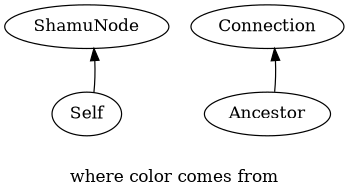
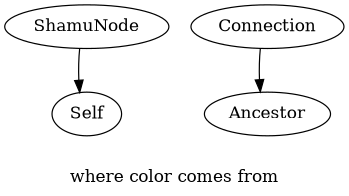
edge "Ancestor" -> "Connection": reversed
edge "Self" -> "ShamuNode": reversed
